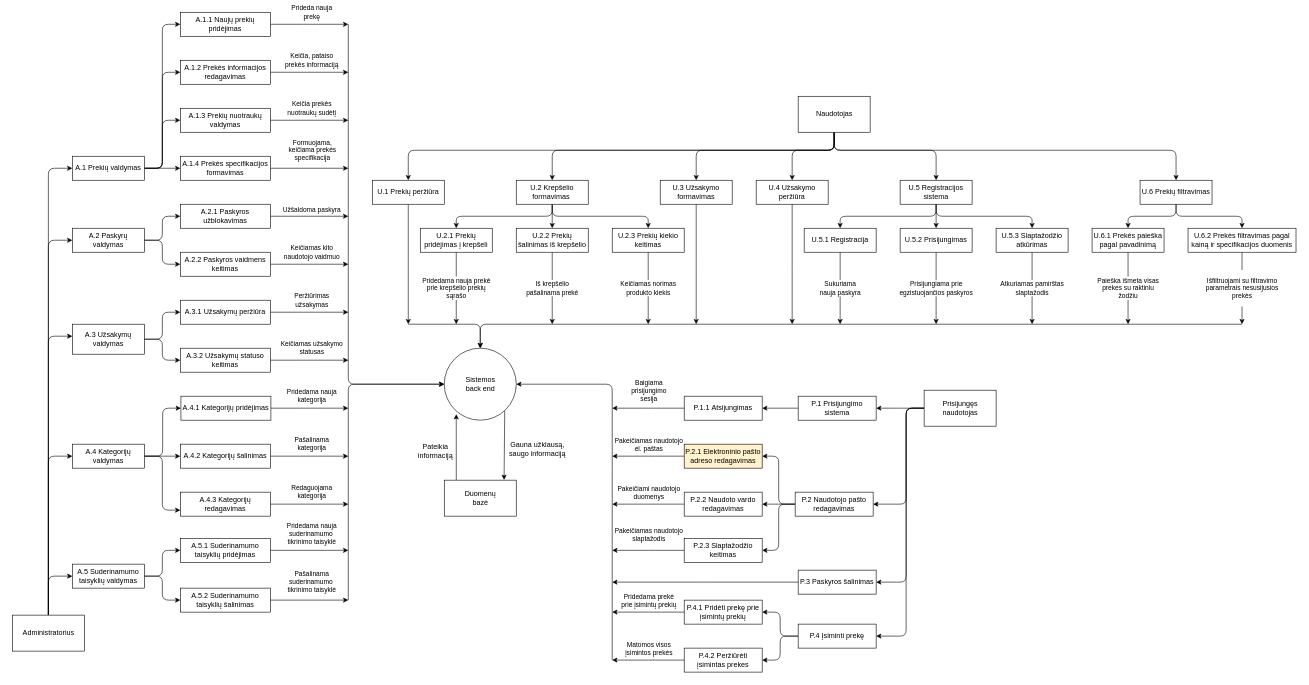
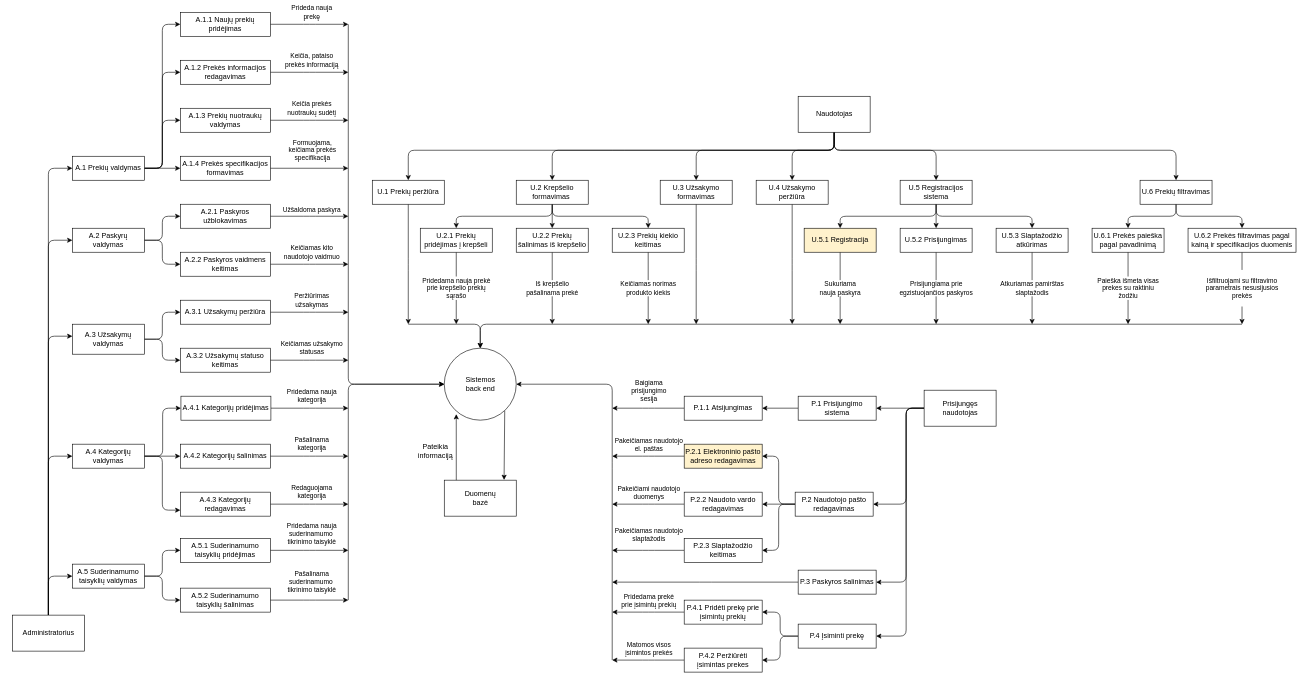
node "U.5.1 Registracija": fillcolor #ffffff -> #fff2cc
node "Gauna užklausą, saugo informaciją": removed
